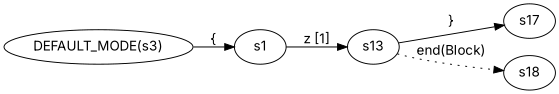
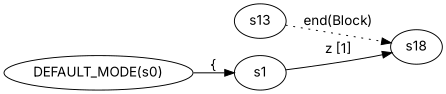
node "s17": removed
node "DEFAULT_MODE(s3)": label "DEFAULT_MODE(s3)" -> "DEFAULT_MODE(s0)"
edge "s1" -> "s13": now "s1" -> "s18"
